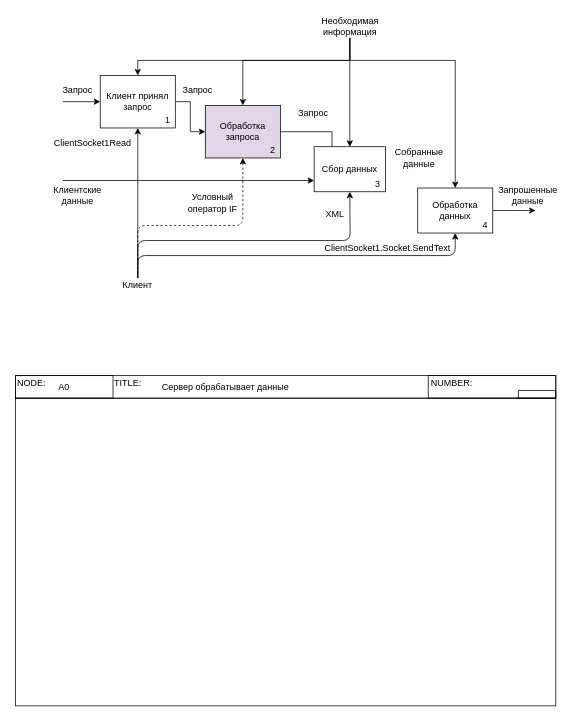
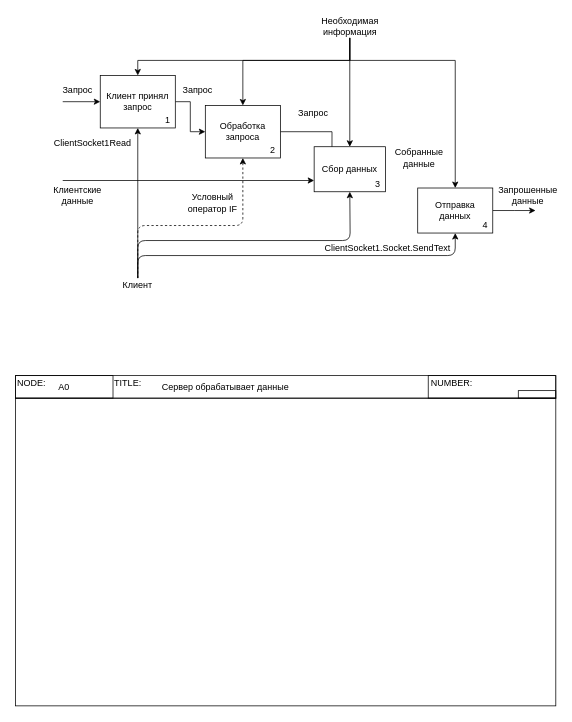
node "Обработка запроса": fillcolor #e1d5e7 -> #ffffff
node "Обработка данных": label "Обработка данных" -> "Отправка данных"
node "XML": removed
